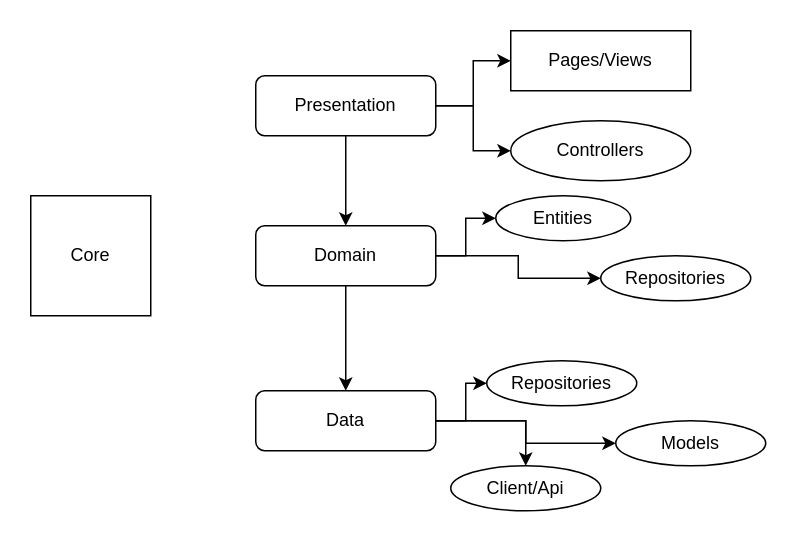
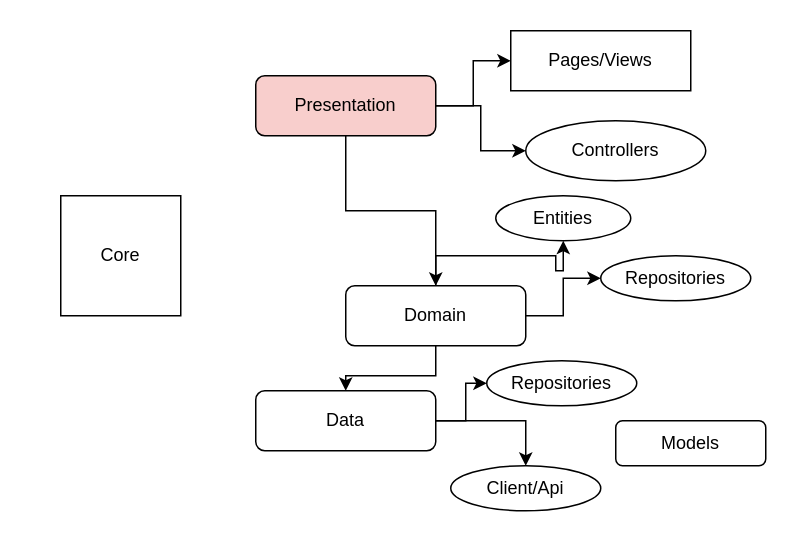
node "Presentation": fillcolor #ffffff -> #f8cecc
node "Controllers": moved (601, 151) -> (616, 151)
node "Core": moved (91, 256) -> (121, 256)
node "Domain": moved (346, 256) -> (436, 316)
edge "Data" -> "Models": removed
node "Models": shape ellipse -> rounded rectangle
